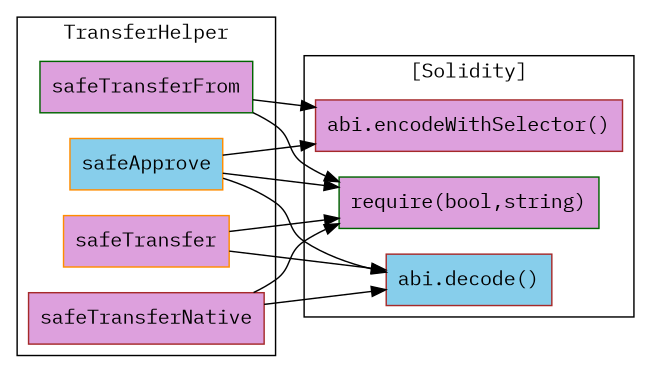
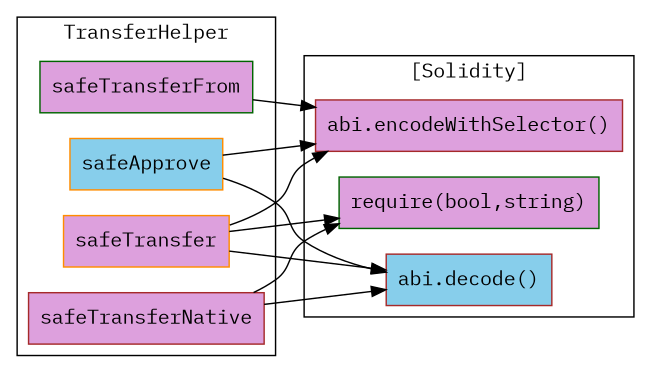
edge "safeTransferFrom" -> "require(bool,string)": removed
edge "safeApprove" -> "require(bool,string)": removed
edge "safeTransfer" -> "abi.encodeWithSelector()": added
